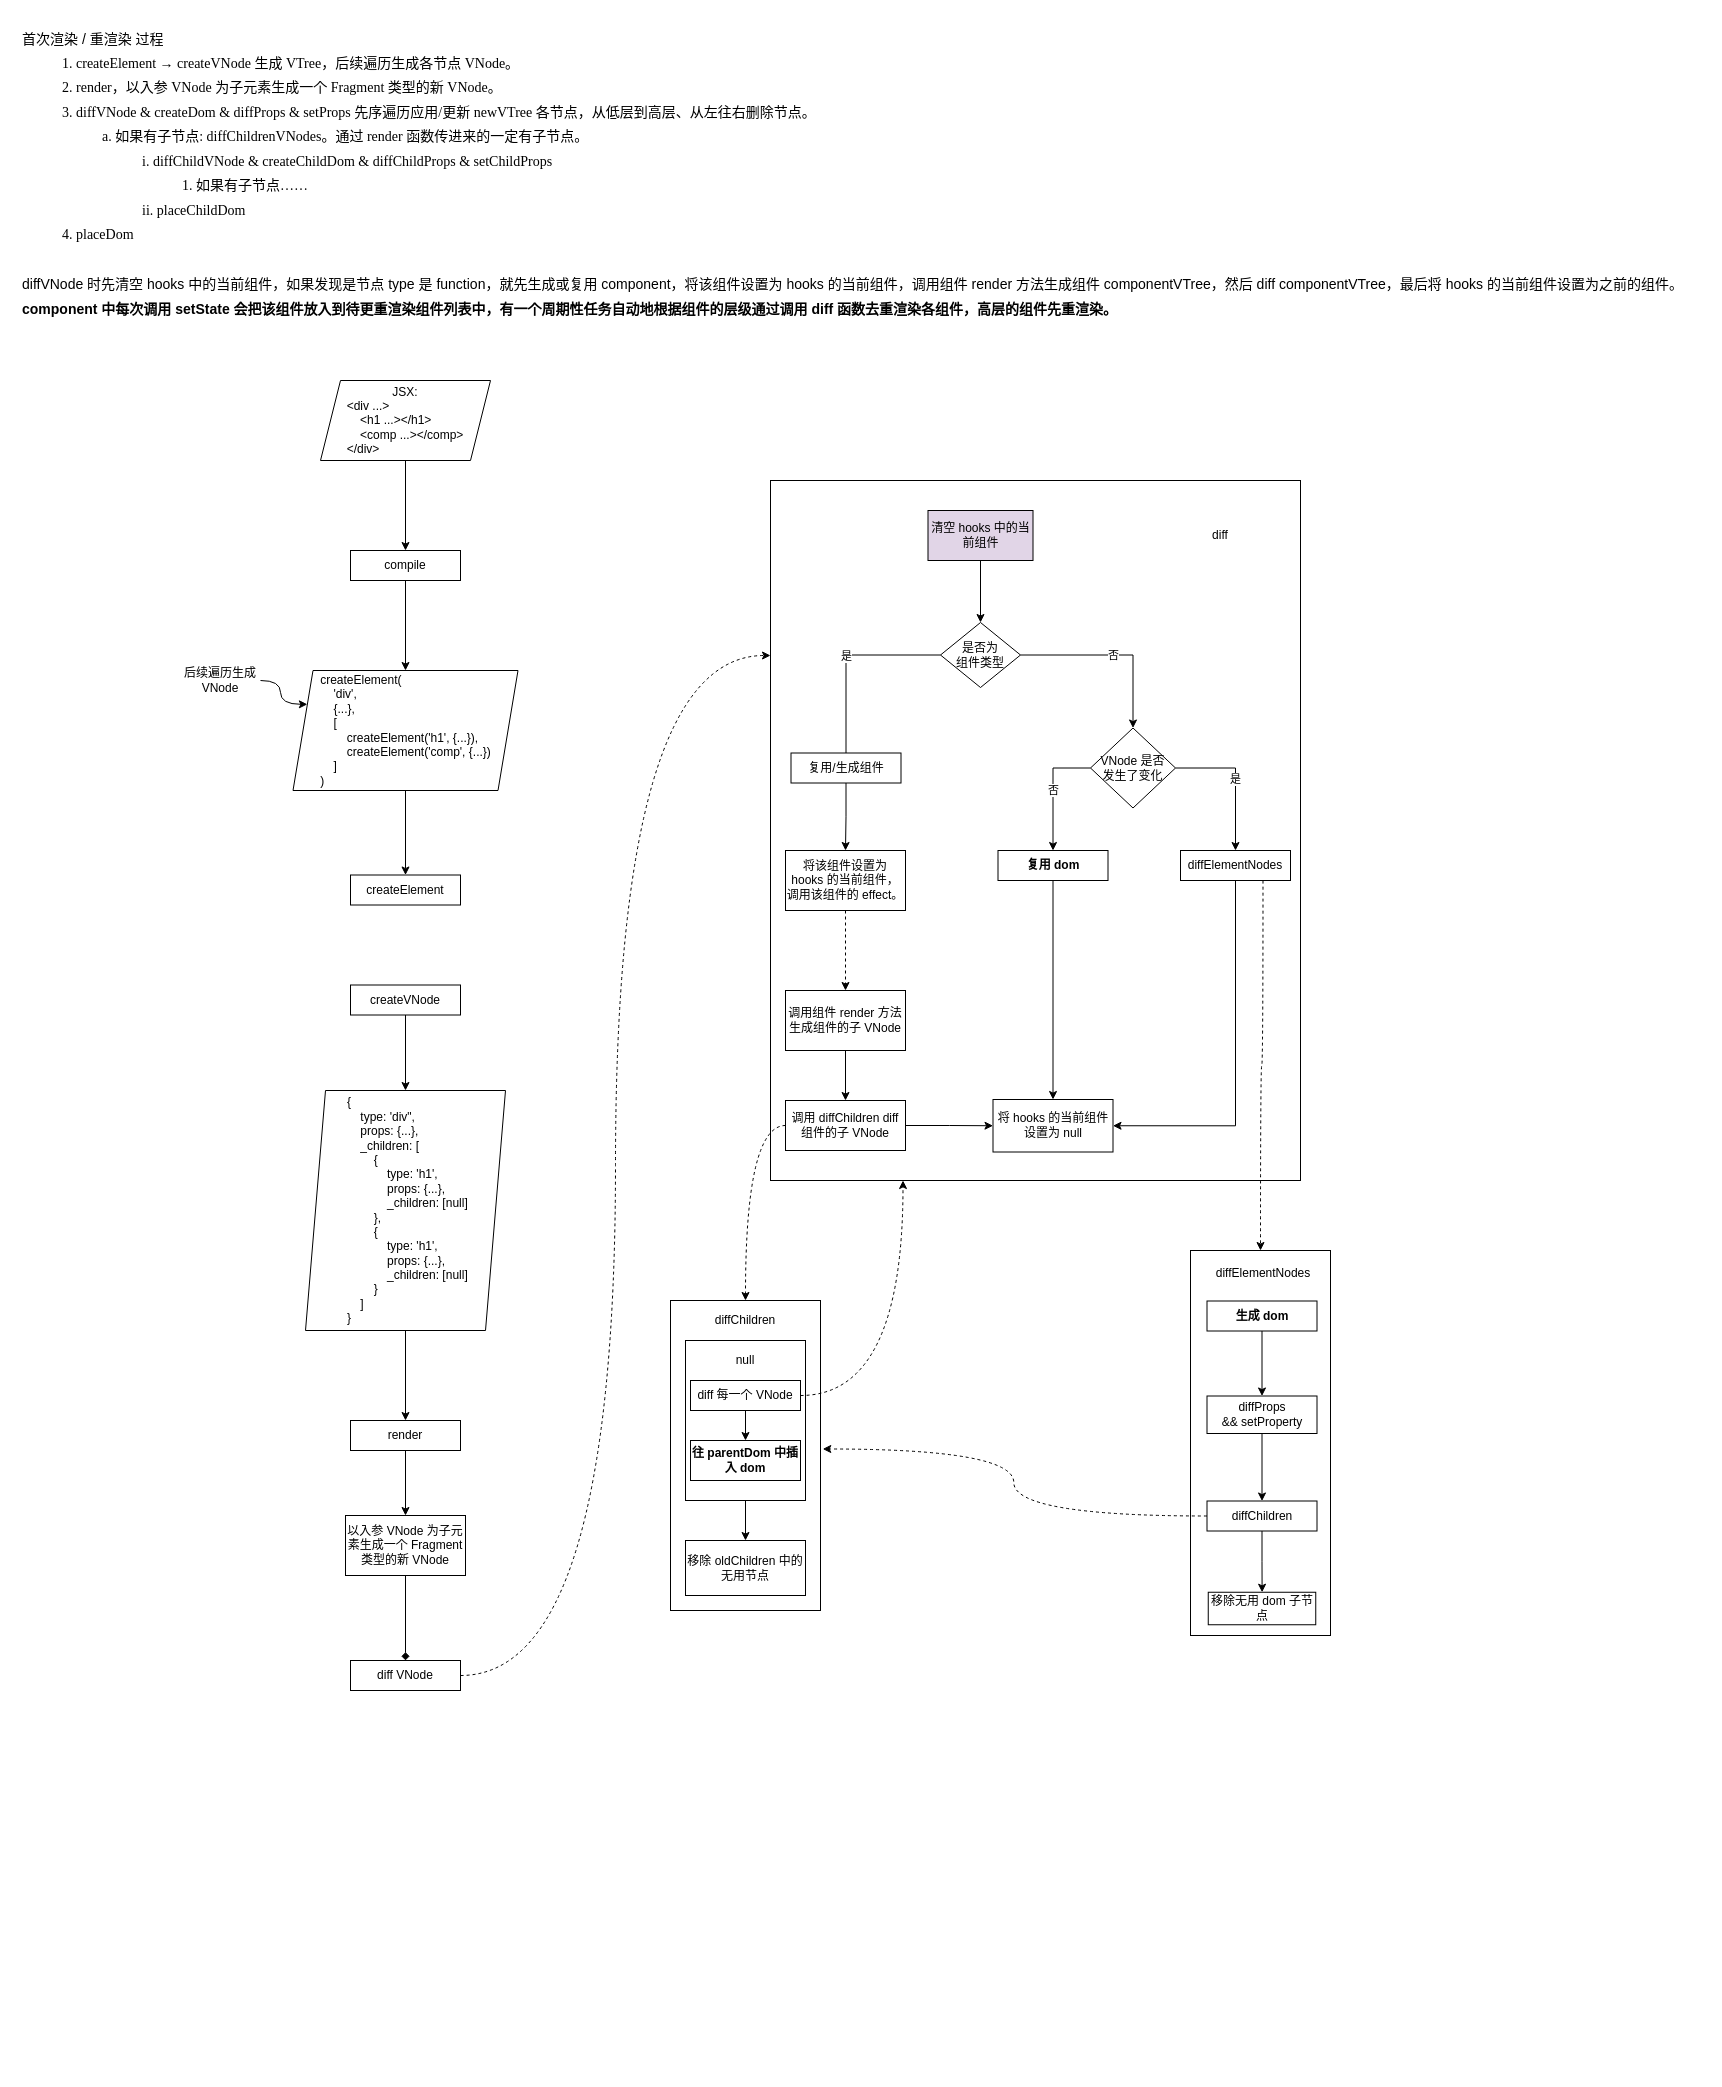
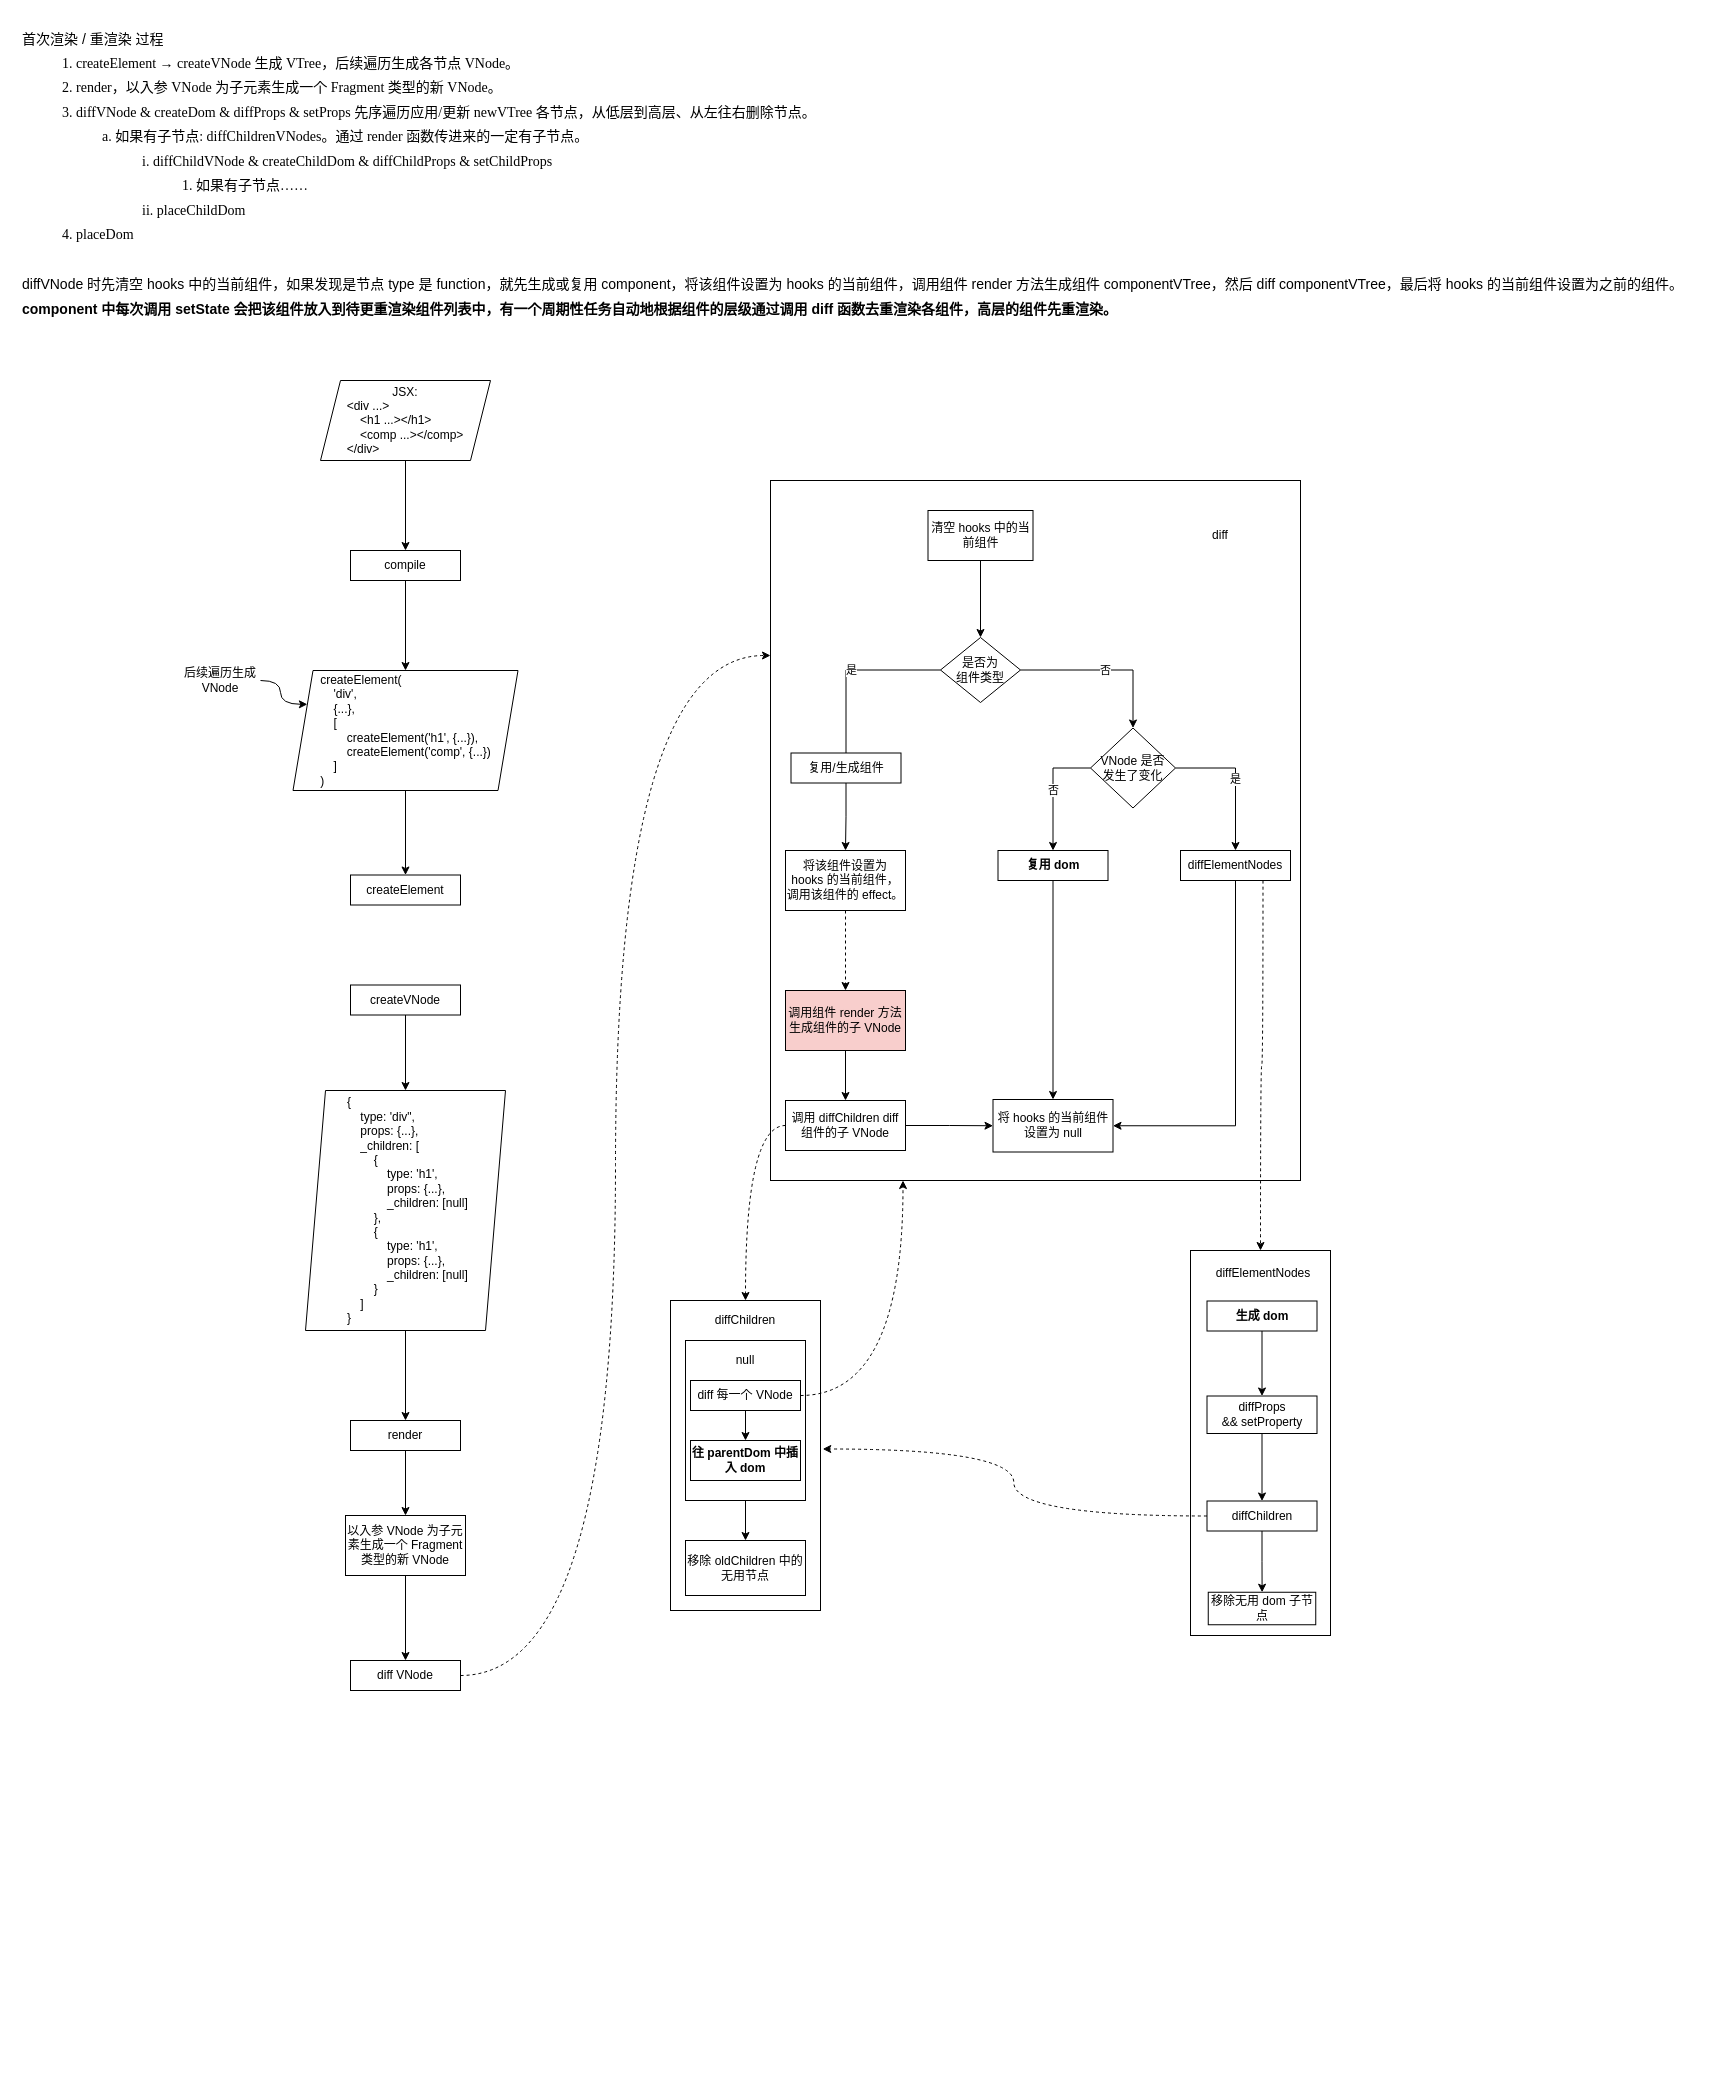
node "清空 hooks 中的当前组件": fillcolor #e1d5e7 -> #ffffff
node "是否为 组件类型": moved (981, 655) -> (981, 670)
node "调用组件 render 方法生成组件的子 VNode": fillcolor #ffffff -> #f8cecc
edge "以入参 VNode 为子元素生成一个 Fragment 类型的新 VNode" -> "diff VNode": arrowhead diamond -> classic
